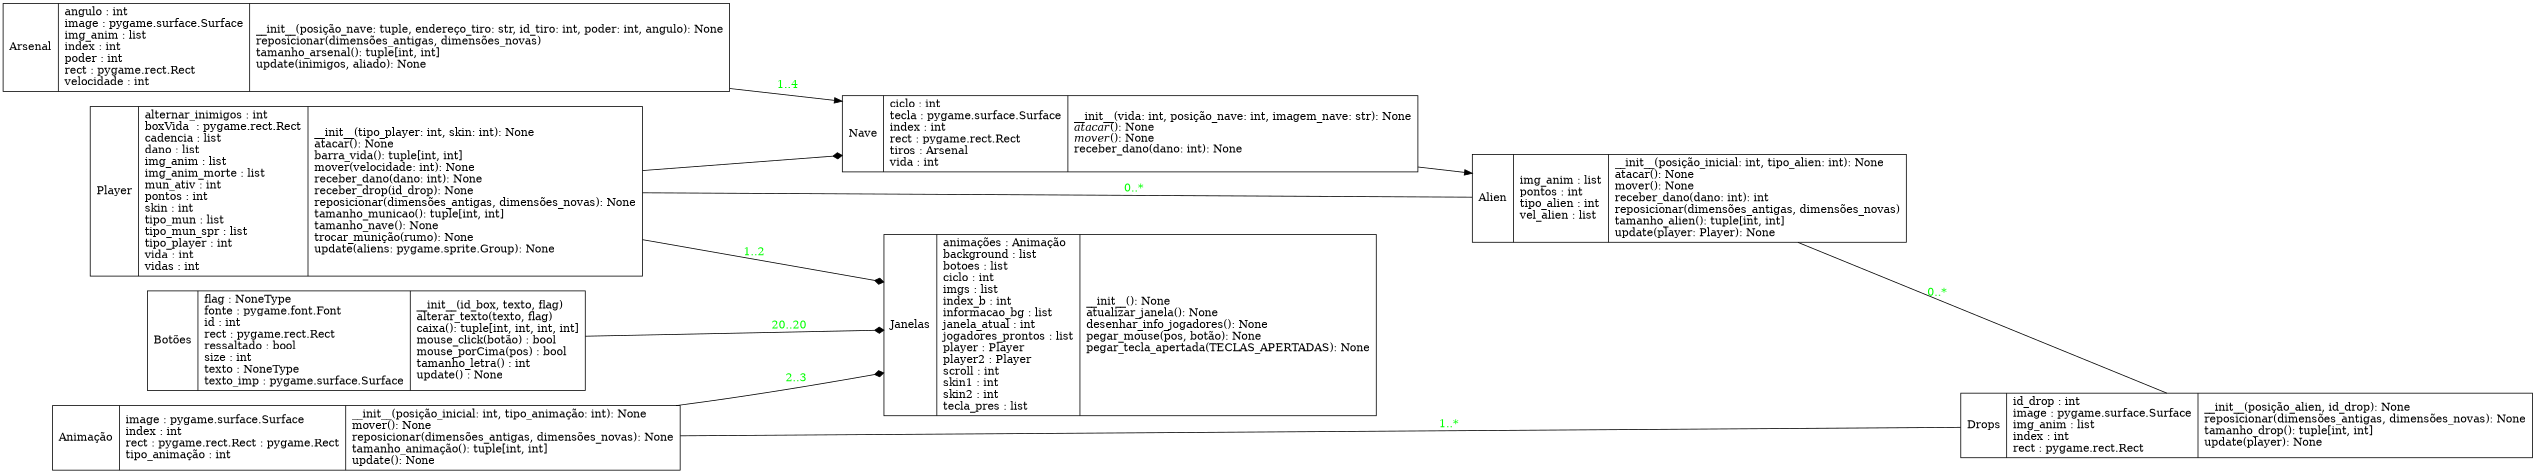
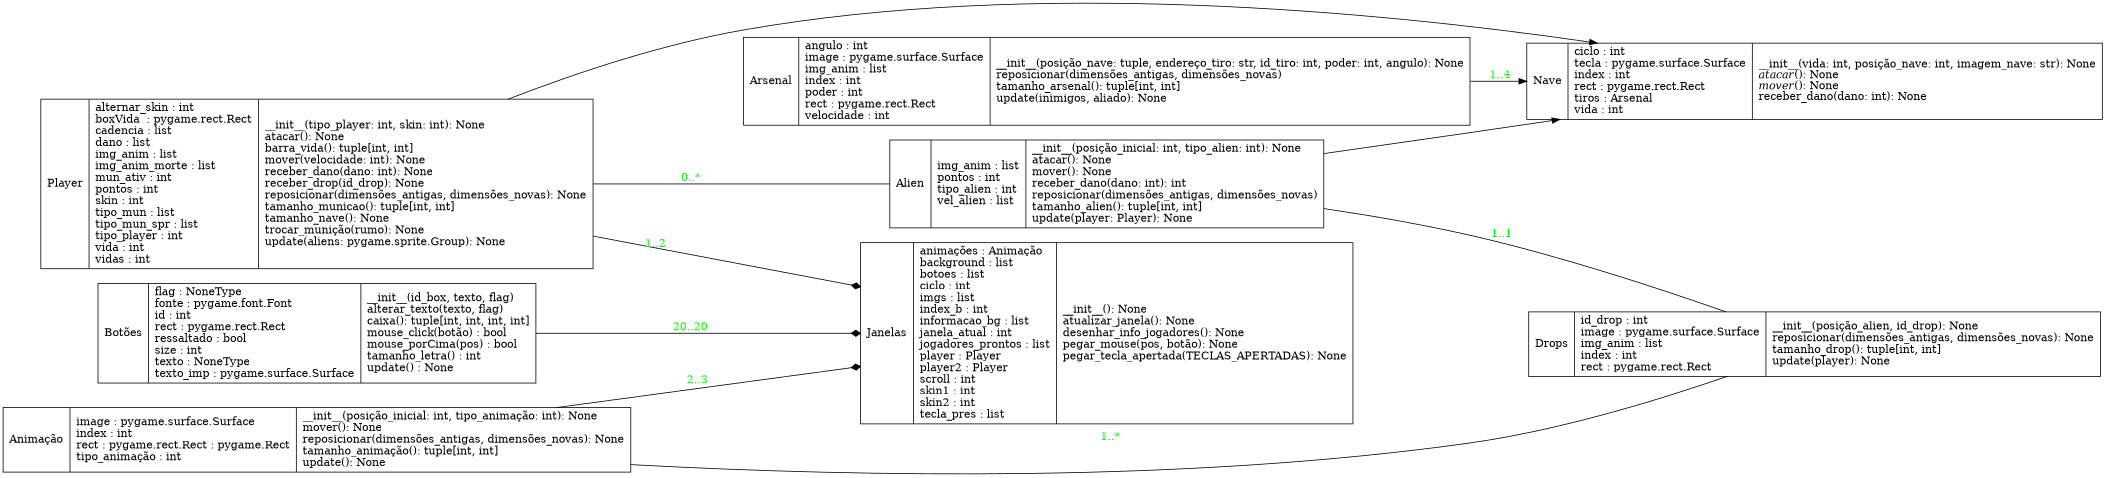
node "Player": text "alternar_inimigos : int" -> "alternar_skin : int"
edge "Player" -> "Nave": arrowhead diamond -> normal
edge "Nave" -> "Alien": reversed
edge "Alien" -- "Drops": label "  0..*" -> "  1..1"
